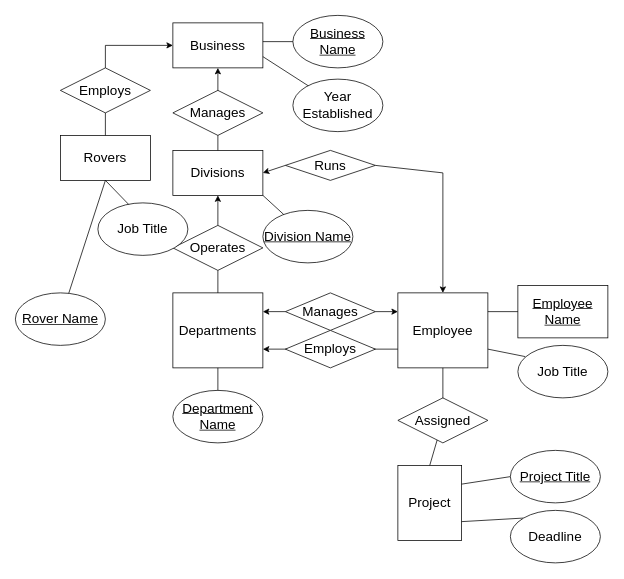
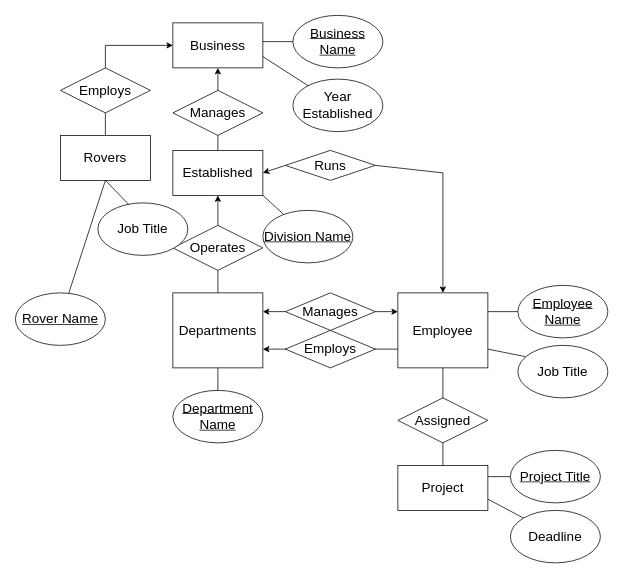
node "Divisions": label "Divisions" -> "Established"
node "Employee Name": shape rectangle -> ellipse
node "Project": size 64x75 -> 90x45
